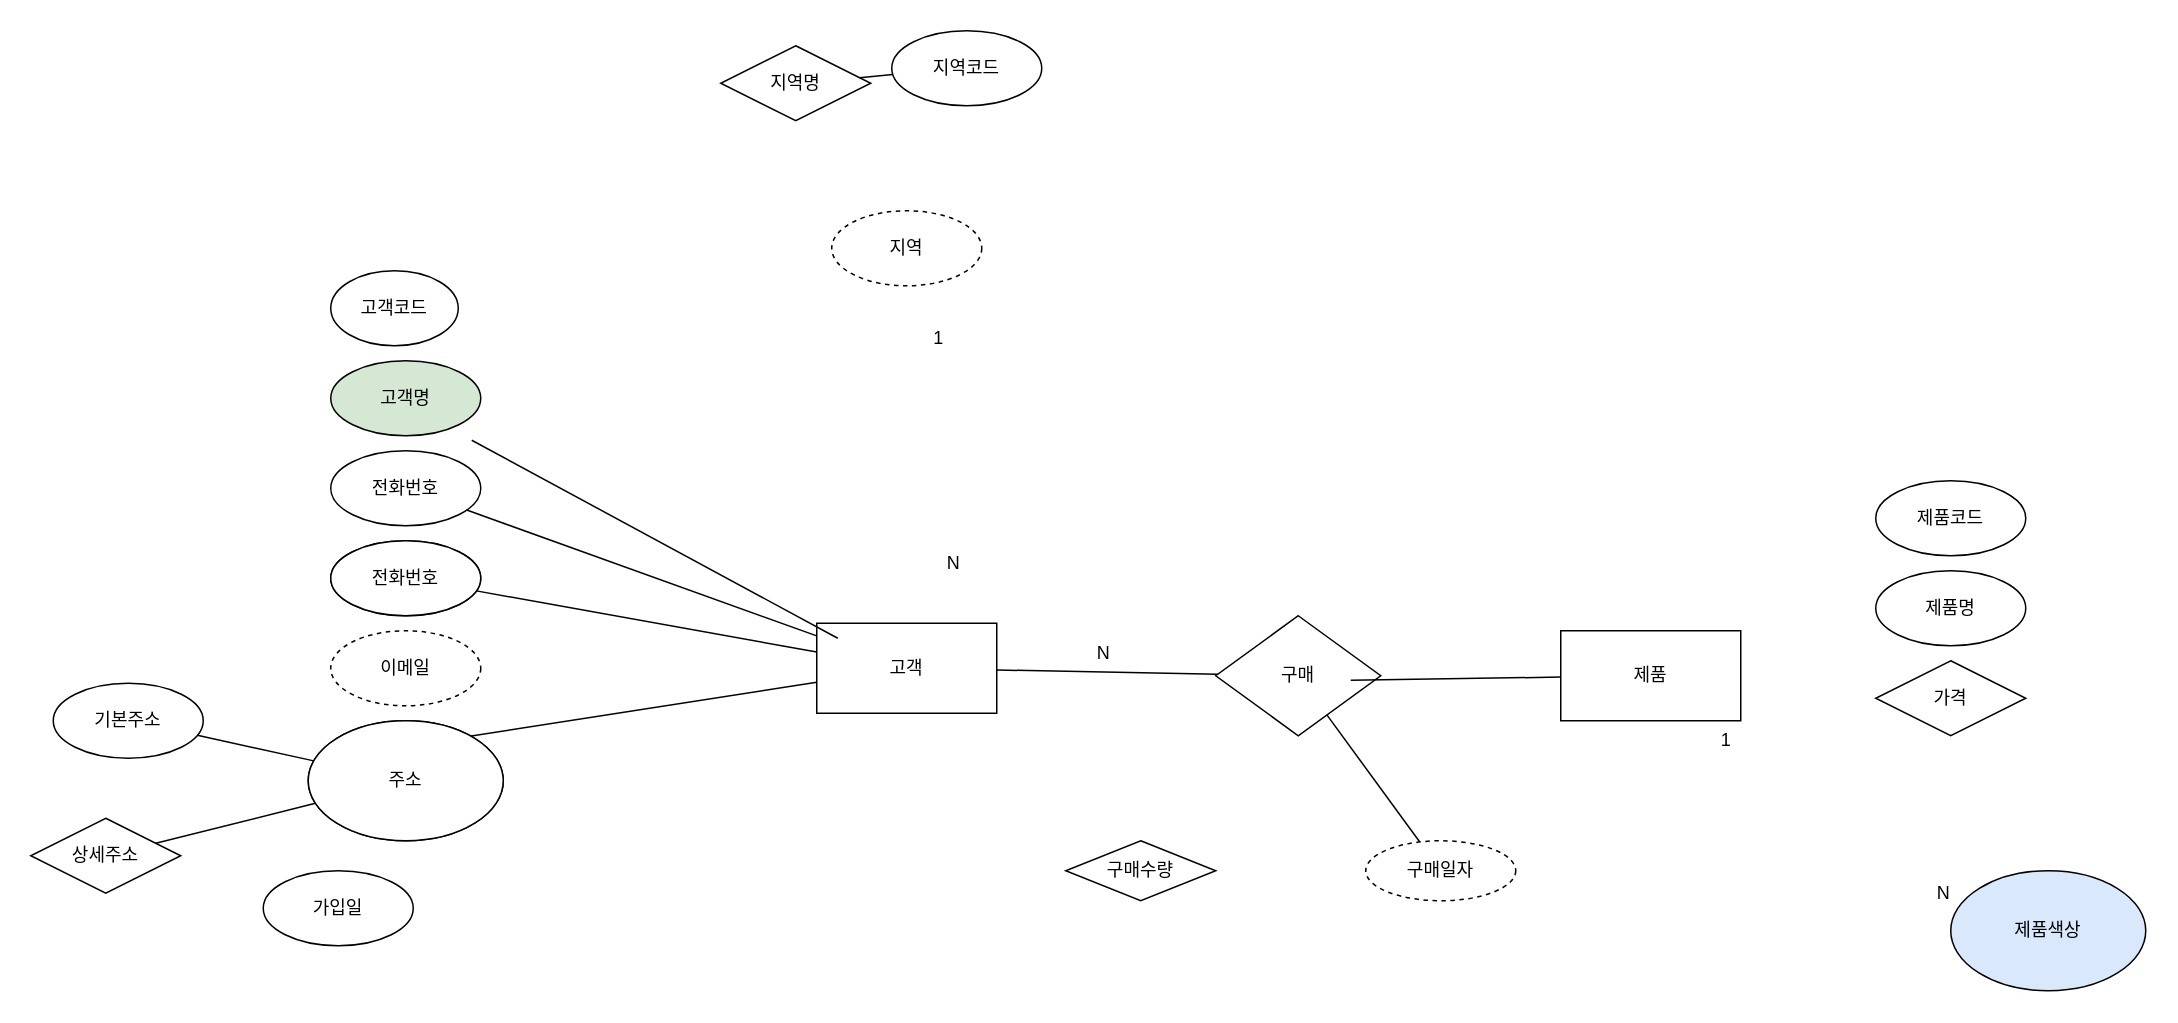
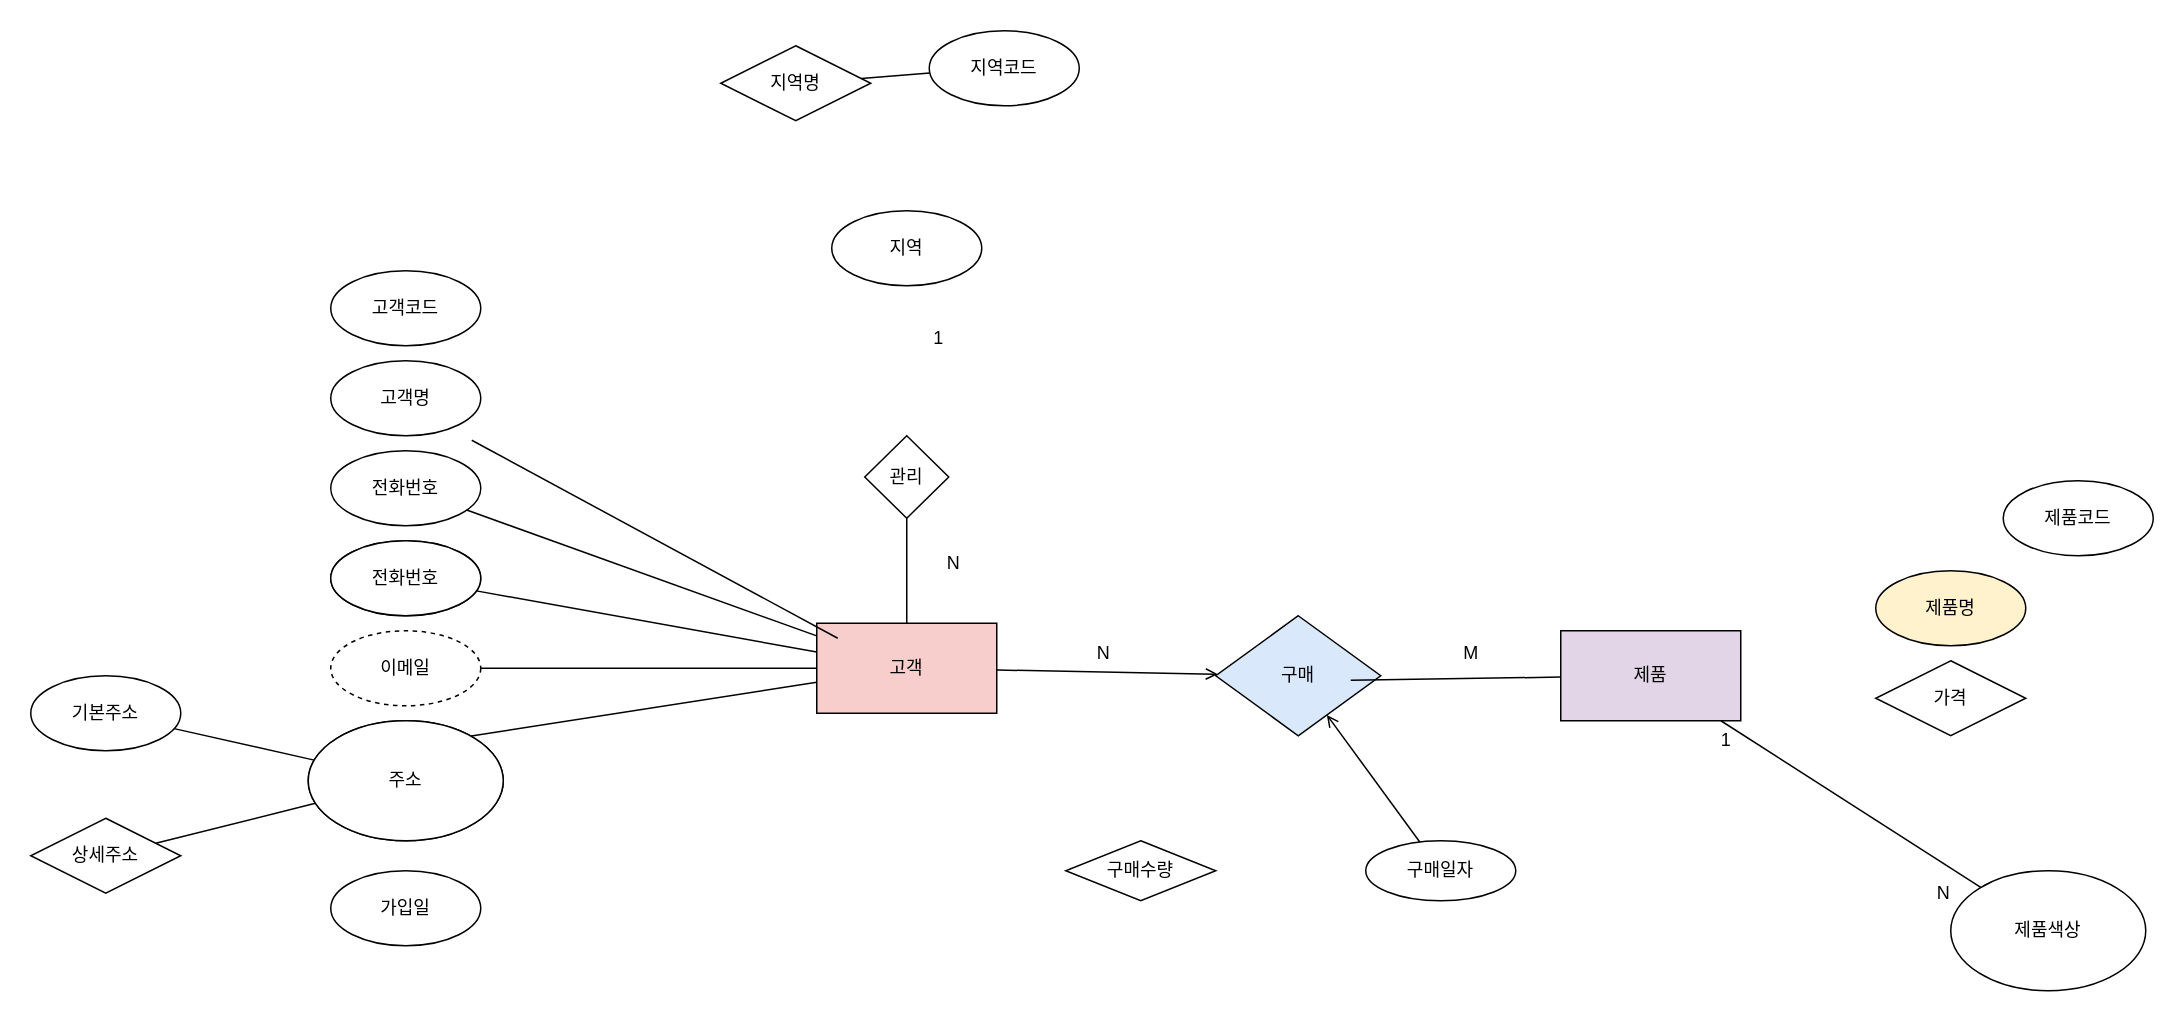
node "지역코드": moved (967, 68) -> (1004, 68)
node "지역": style dashed -> solid
node "고객코드": size 128x75 -> 150x75
node "고객명": fillcolor #d5e8d4 -> #ffffff
node "관리": added
node "제품코드": moved (1951, 518) -> (2078, 518)
edge "관리" -- "고객": added
node "제품명": fillcolor #ffffff -> #fff2cc
node "M": added
edge "이메일" -- "고객": added
node "고객": fillcolor #ffffff -> #f8cecc
edge "고객" -- "구매": arrowhead none -> open
node "구매": fillcolor #ffffff -> #dae8fc
node "제품": fillcolor #ffffff -> #e1d5e7
edge "구매" -- "구매일자": arrowhead none -> open
node "기본주소": moved (128, 721) -> (106, 713)
edge "제품" -- "제품색상": added
node "구매일자": style dashed -> solid
node "가입일": moved (338, 908) -> (406, 908)
node "제품색상": fillcolor #dae8fc -> #ffffff
